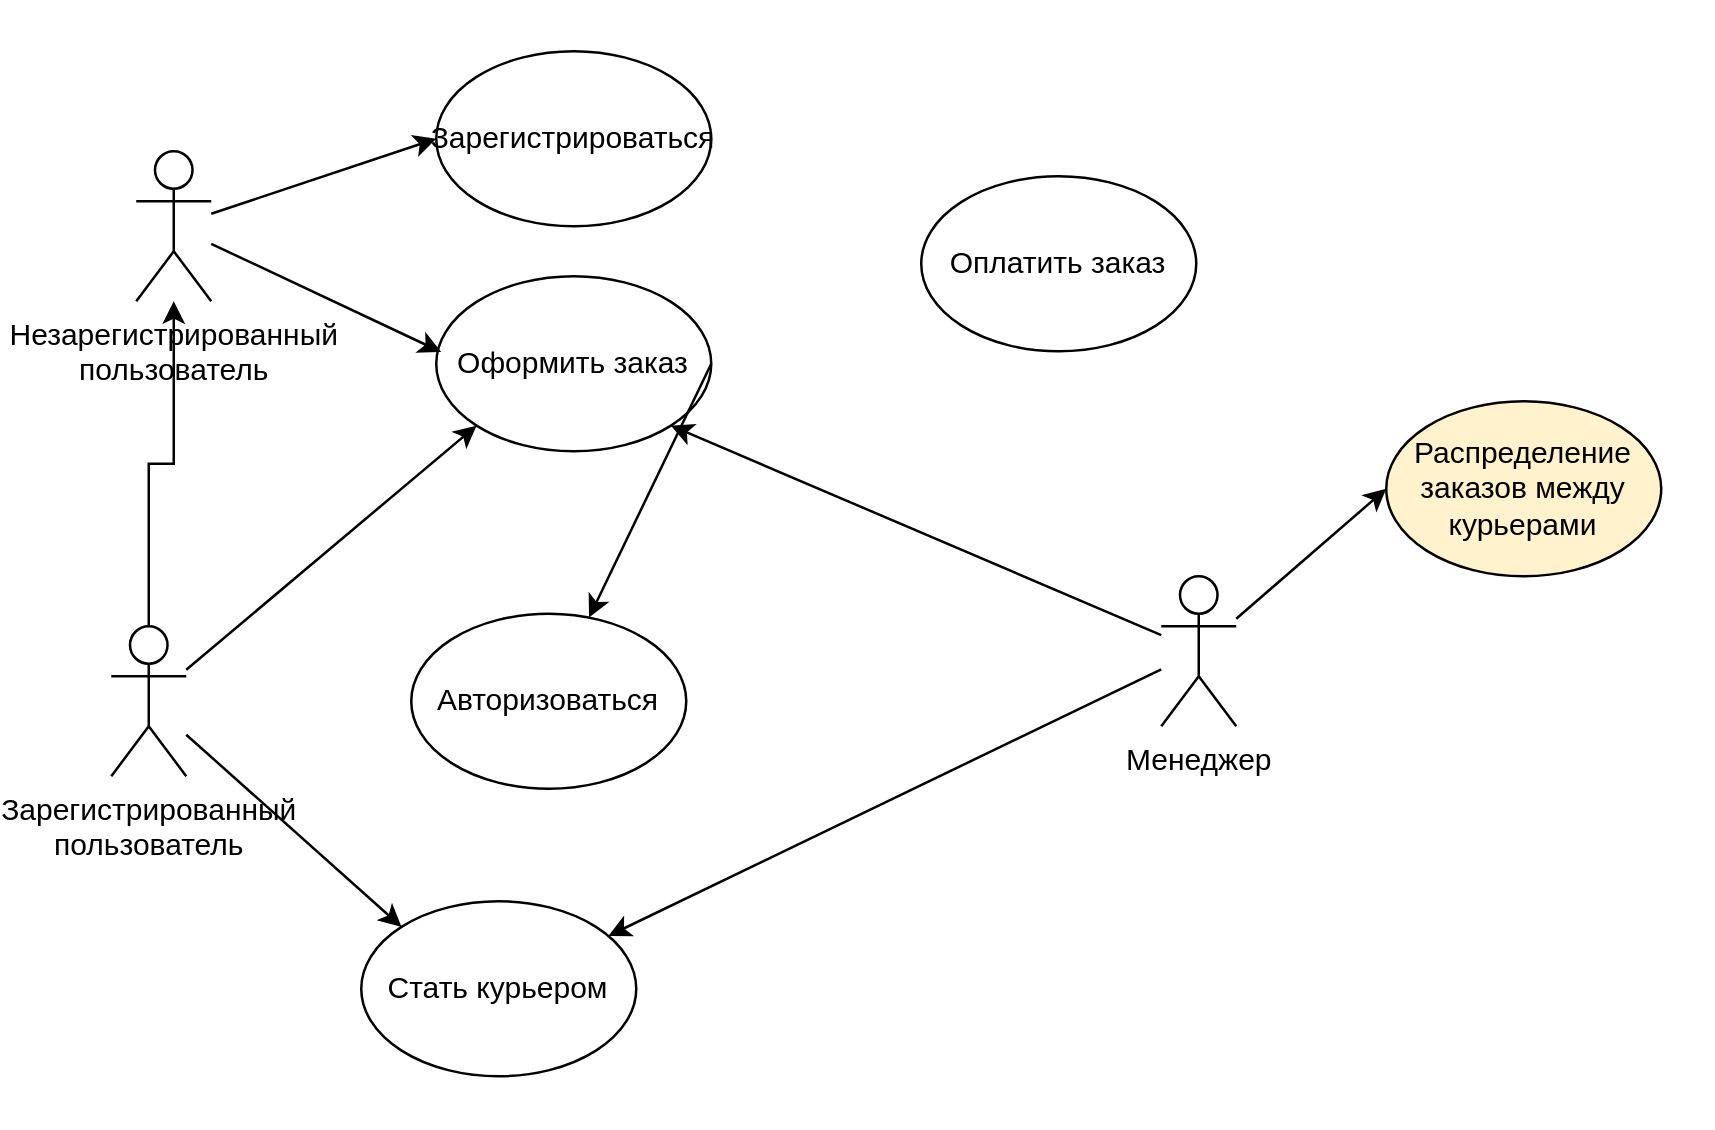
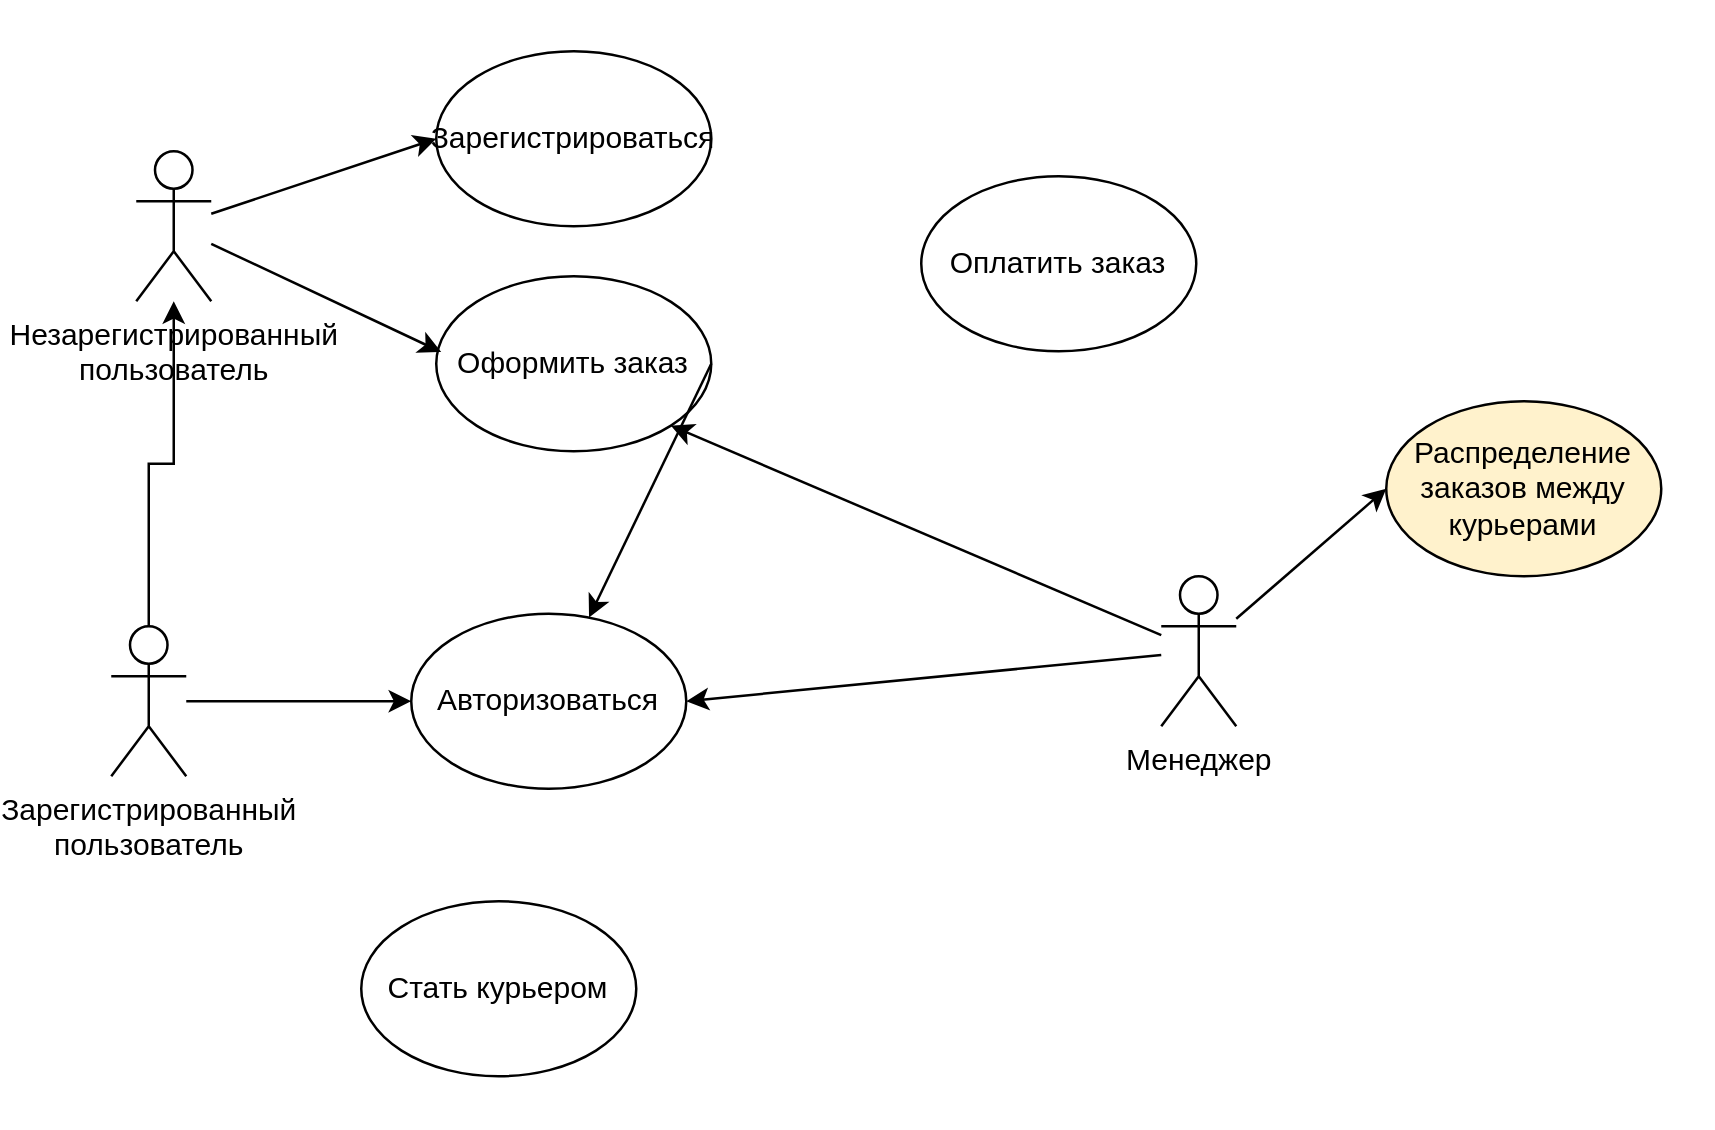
edge "Зарегистрированный пользователь" -> "Оформить заказ": now "Зарегистрированный пользователь" -> "Авторизоваться"
edge "Менеджер" -> "Стать курьером": now "Менеджер" -> "Авторизоваться"
edge "Зарегистрированный пользователь" -> "Стать курьером": removed
